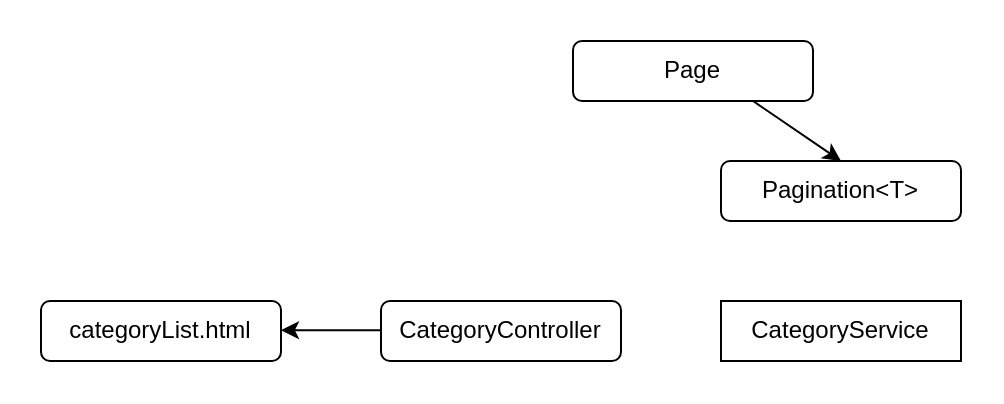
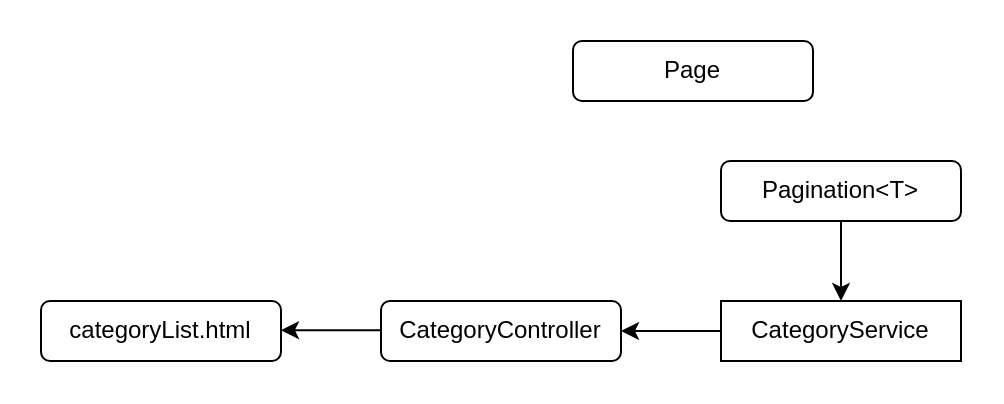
edge "Page" -> "Pagination<T>": removed
edge "Pagination<T>" -> "CategoryService": added
edge "CategoryService" -> "CategoryController": added
